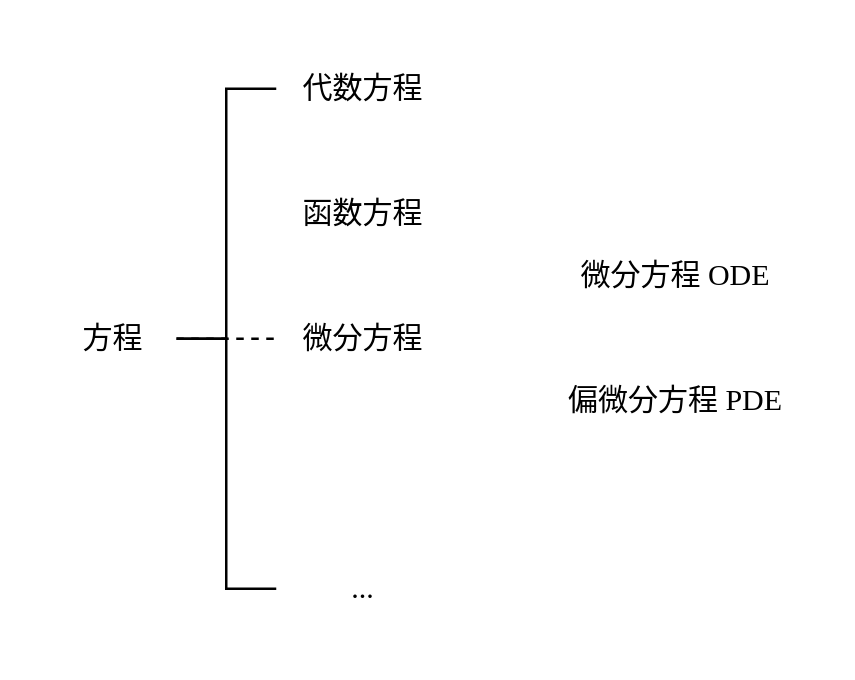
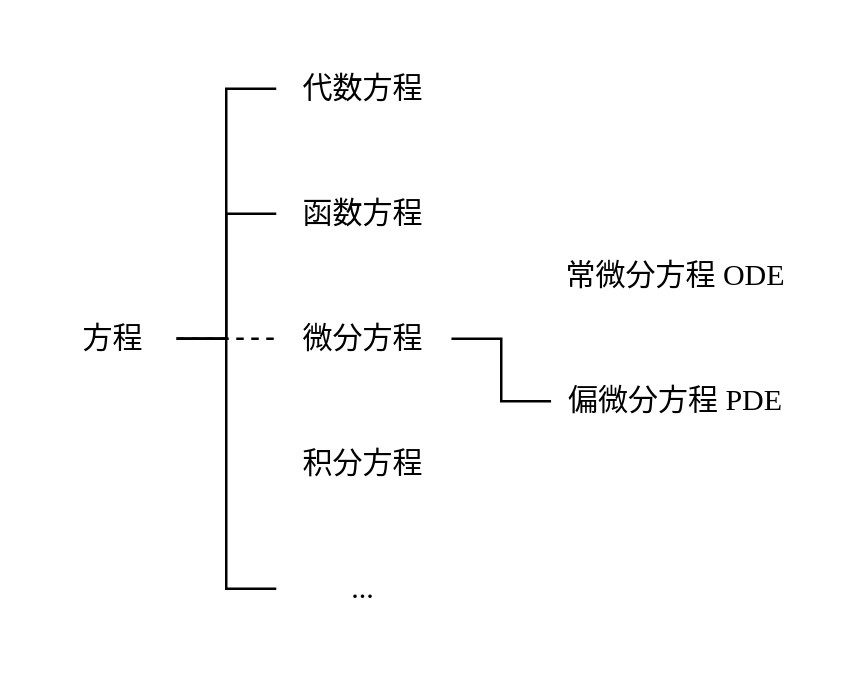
edge "函数方程" -- "方程": added
node "微分方程 ODE": label "微分方程 ODE" -> "常微分方程 ODE"
edge "微分方程" -- "偏微分方程 PDE": added
node "积分方程": added
